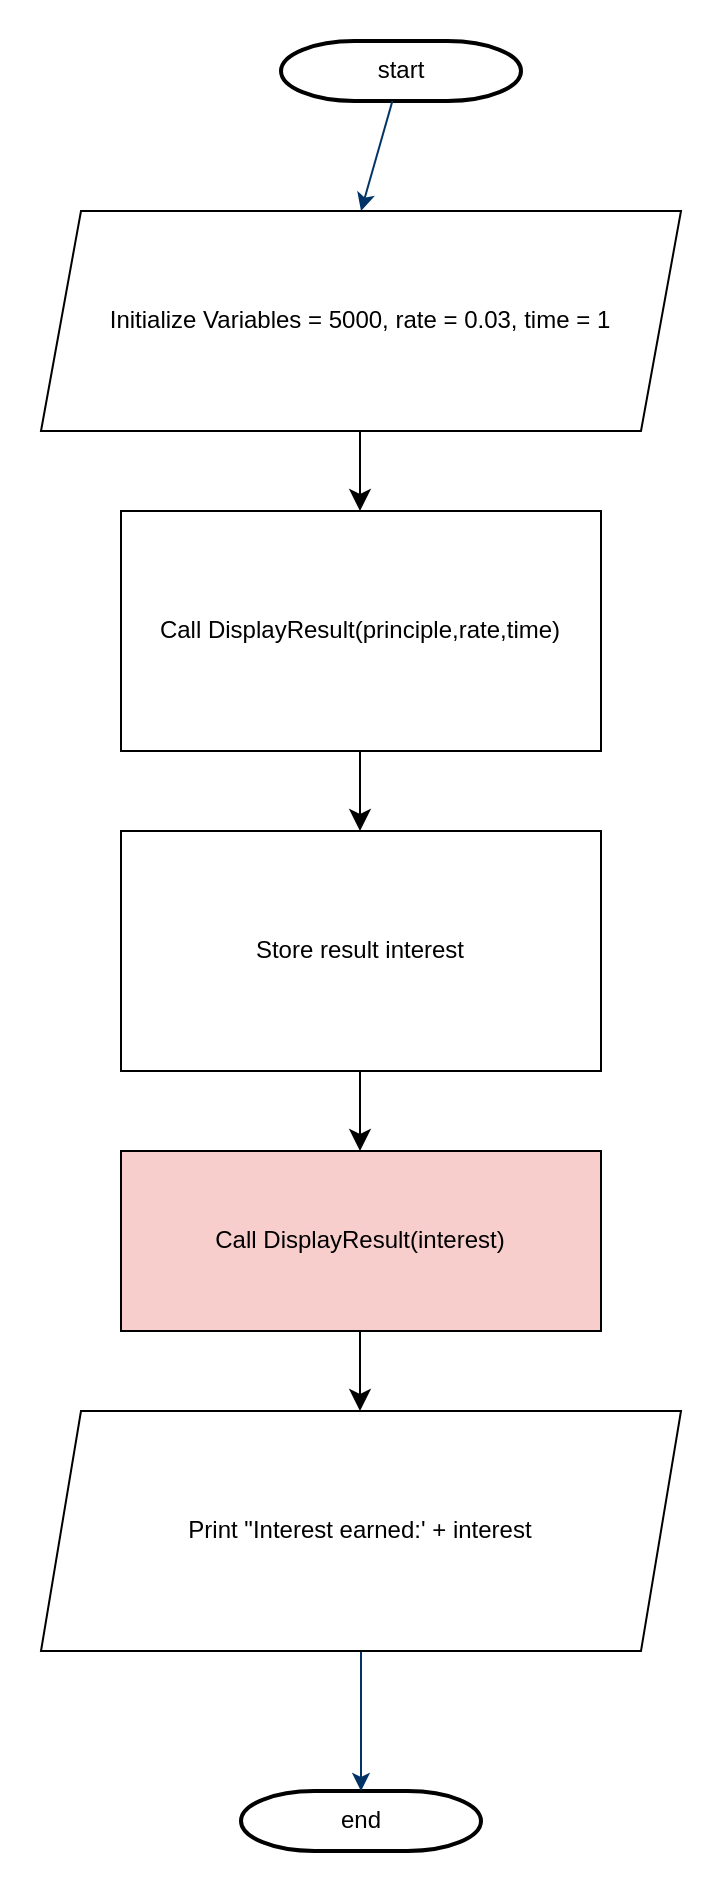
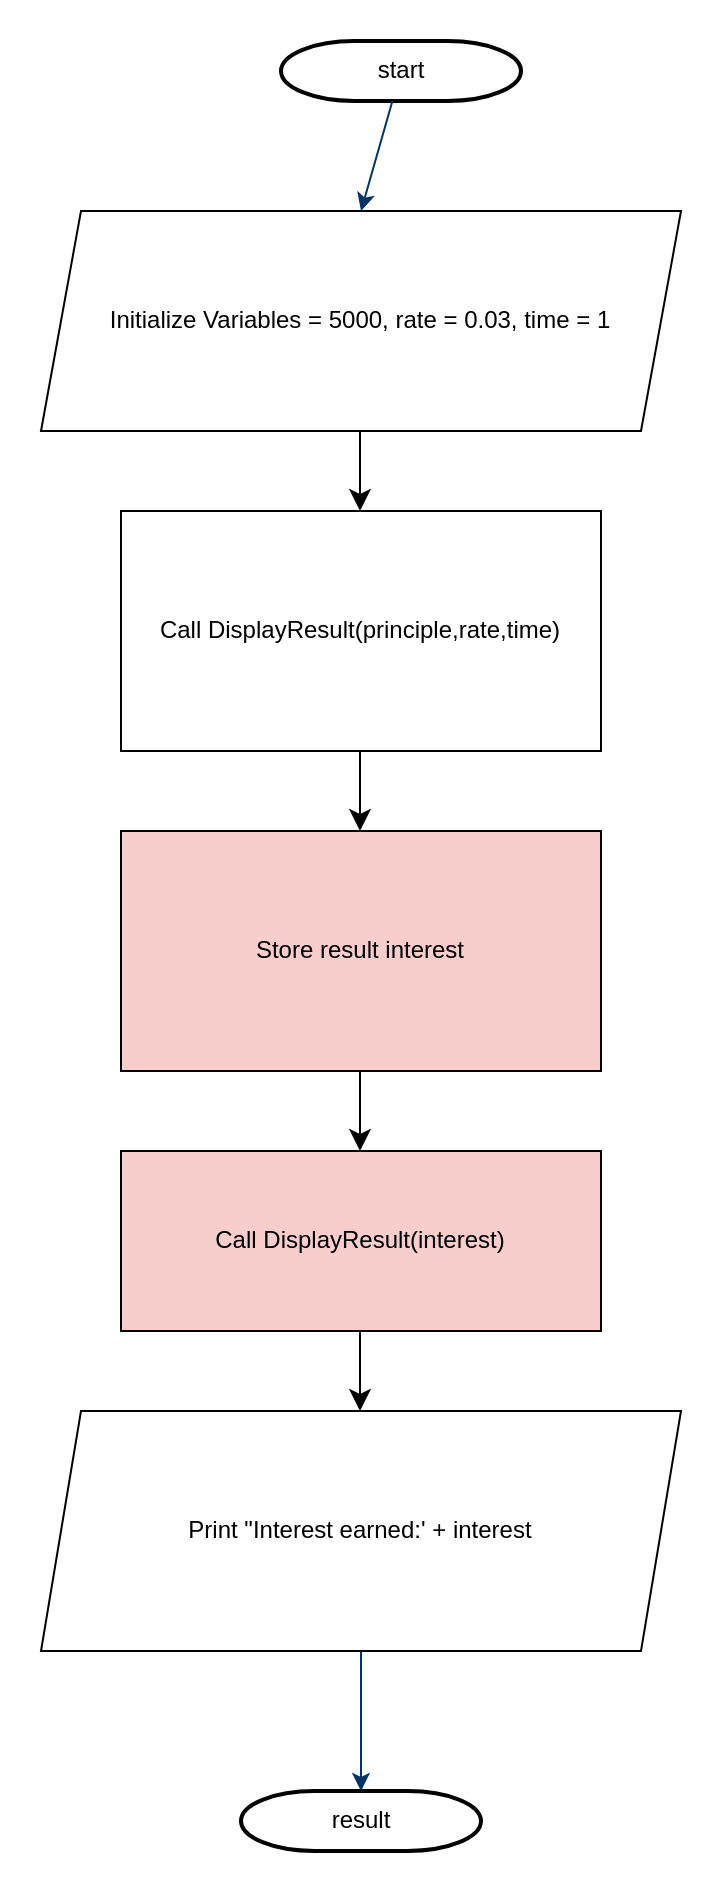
node "Store result interest": fillcolor #ffffff -> #f8cecc
node "end": label "end" -> "result"
